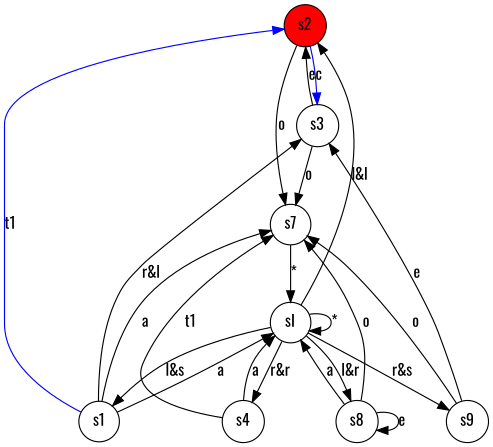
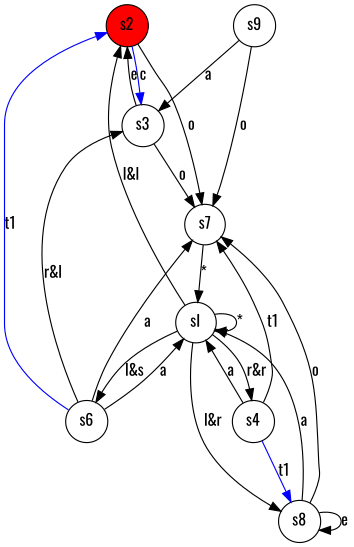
edge "s9" -> "s3": label "e" -> "a"
edge "sI" -> "s9": removed, label "r&s"
node "s1": label "s1" -> "s6"
edge "s4" -> "s8": added, label "t1"
